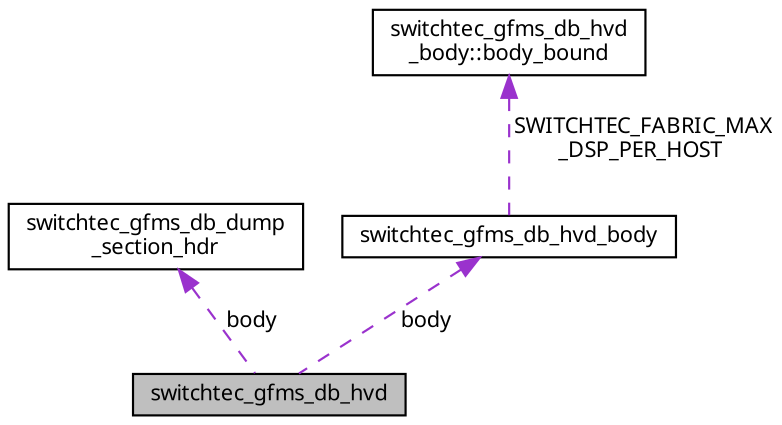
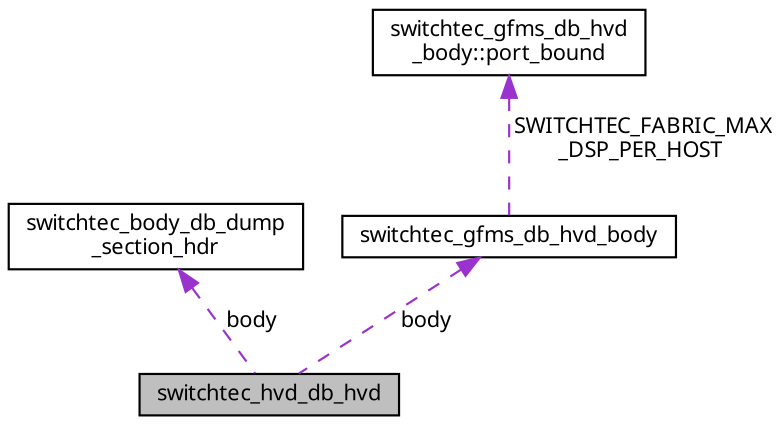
node "switchtec_gfms_db_hvd _body::body_bound": label "switchtec_gfms_db_hvd _body::body_bound" -> "switchtec_gfms_db_hvd _body::port_bound"
node "switchtec_gfms_db_dump _section_hdr": label "switchtec_gfms_db_dump _section_hdr" -> "switchtec_body_db_dump _section_hdr"
node "switchtec_gfms_db_hvd": label "switchtec_gfms_db_hvd" -> "switchtec_hvd_db_hvd"
